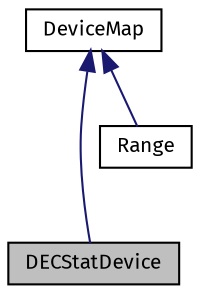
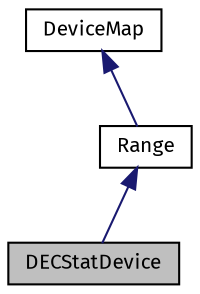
edge "DECStatDevice" -> "DeviceMap": now "DECStatDevice" -> "Range"
